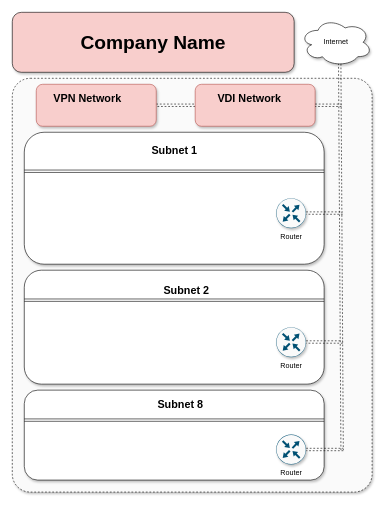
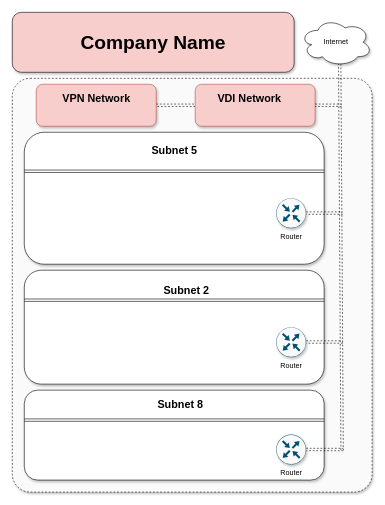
node "VPN Network": moved (87, 105) -> (96, 105)
node "Subnet 1": label "Subnet 1" -> "Subnet 5"
